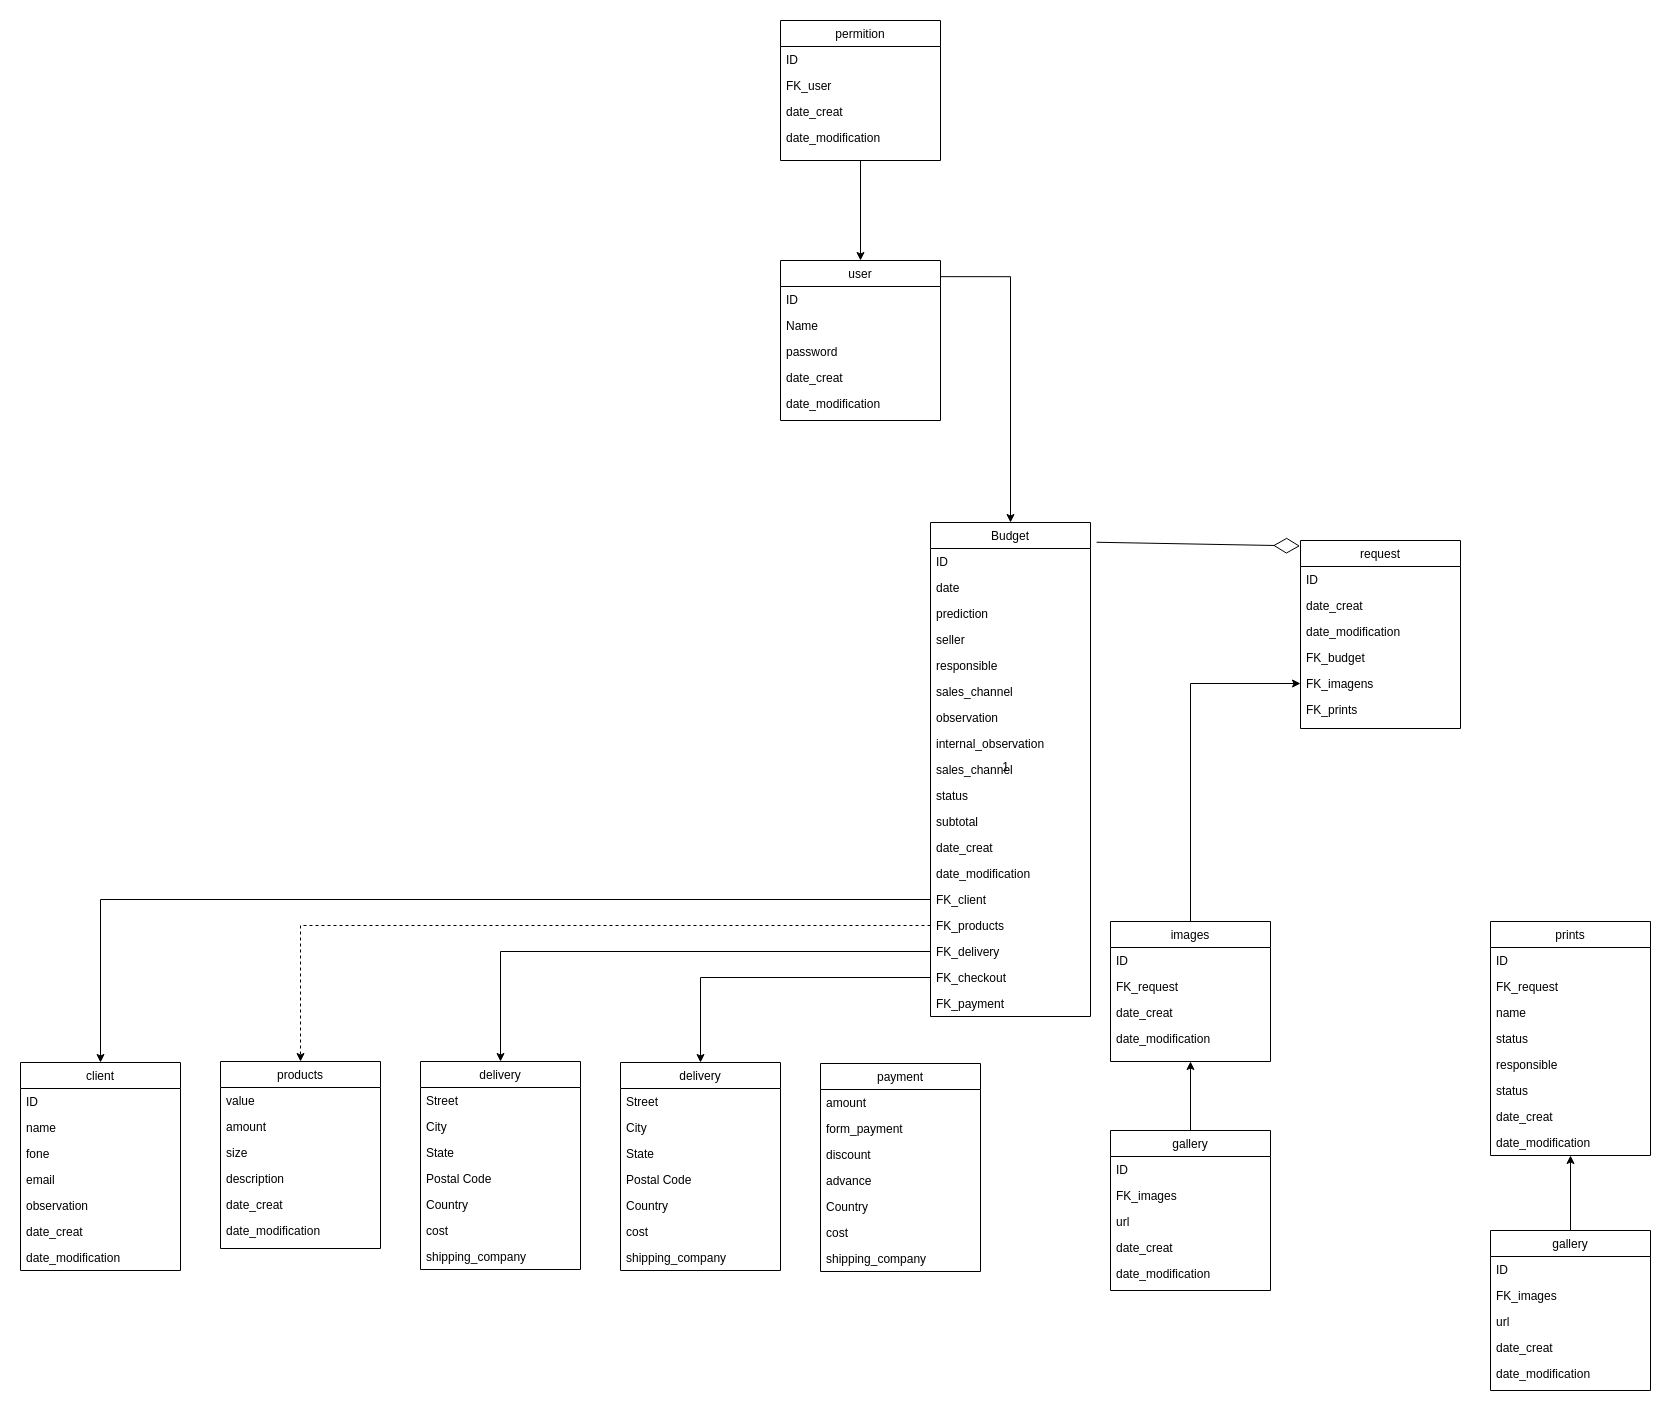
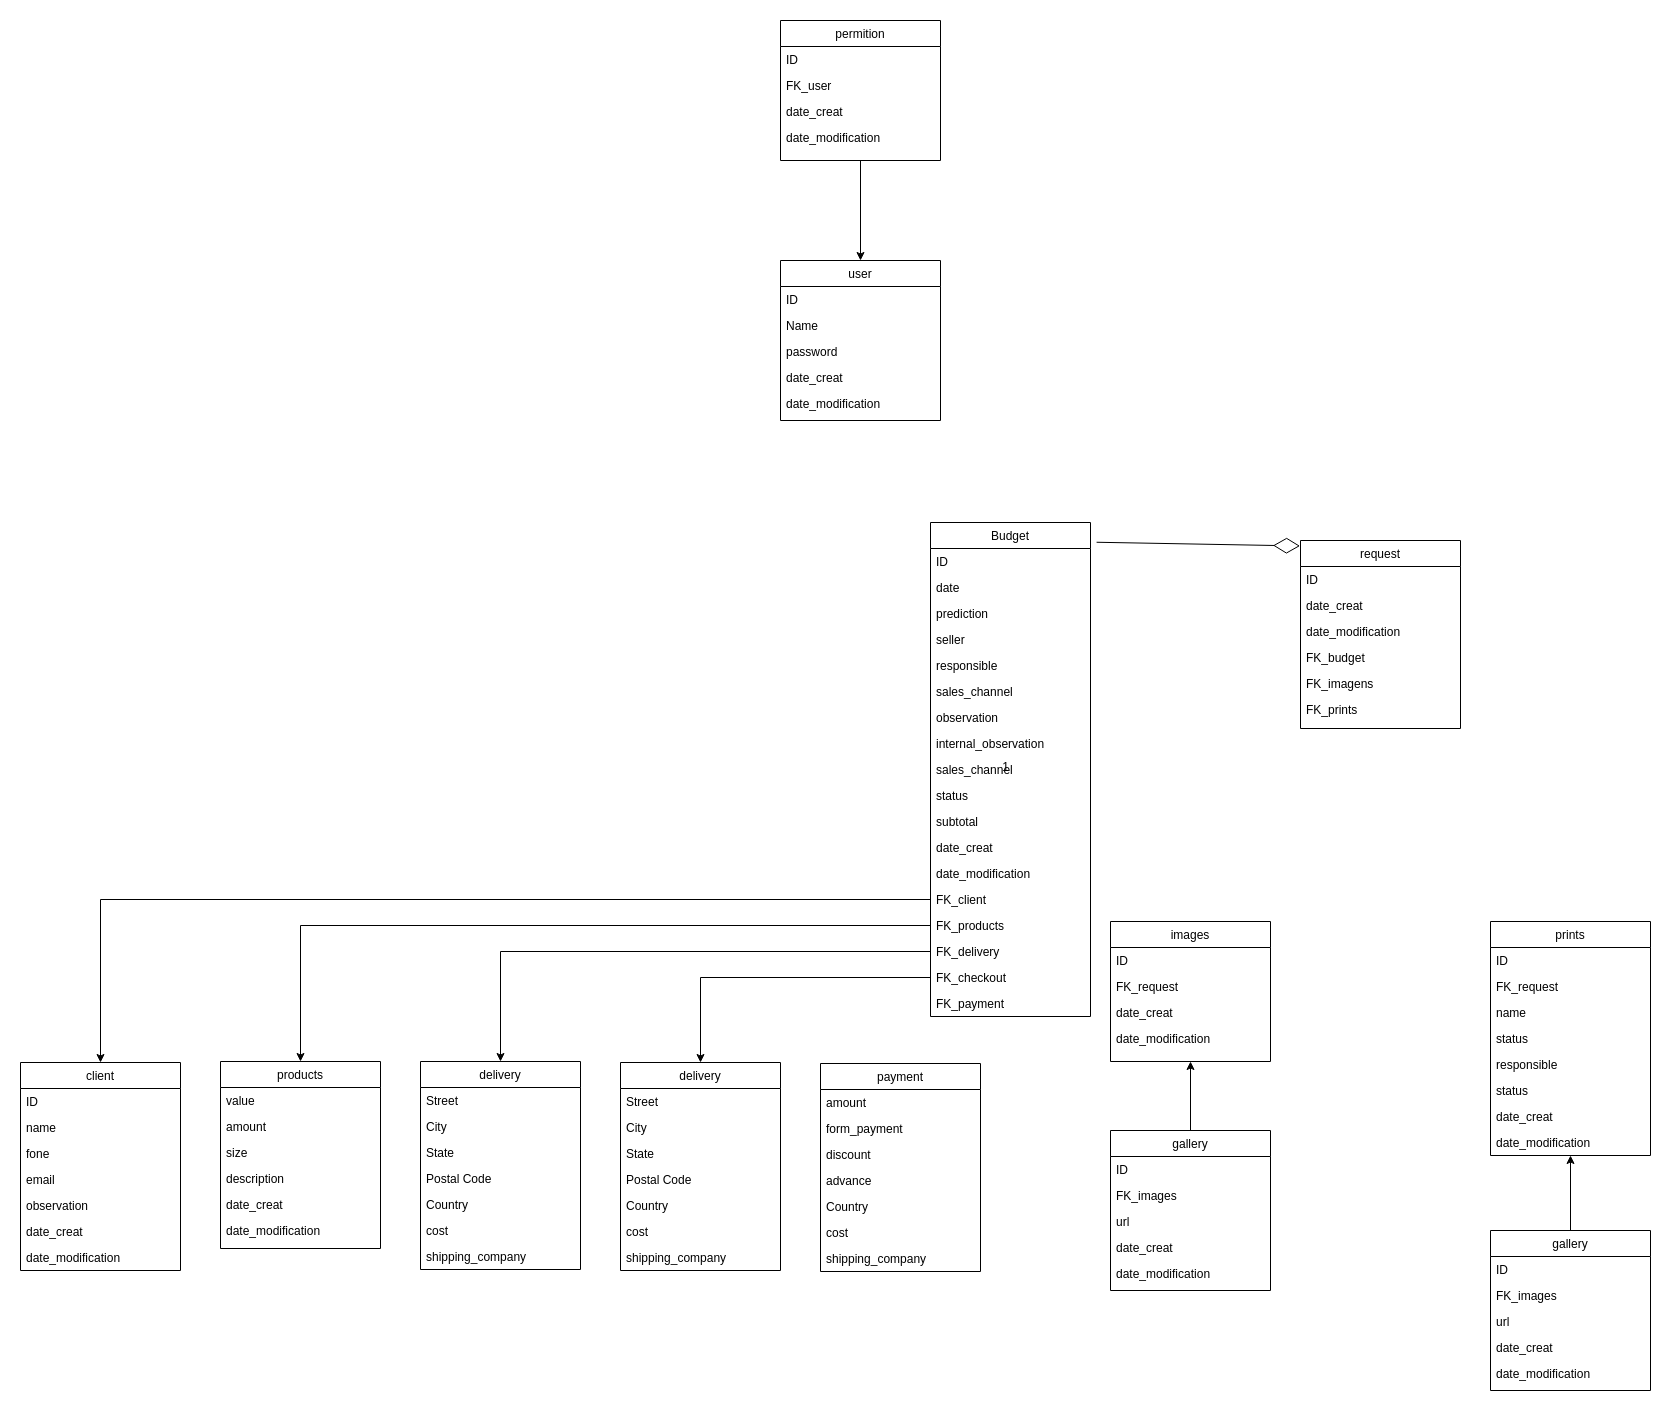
edge "user" -> "Budget": removed
edge "images" -> "FK_imagens": removed
edge "FK_products" -> "products": style dashed -> solid
